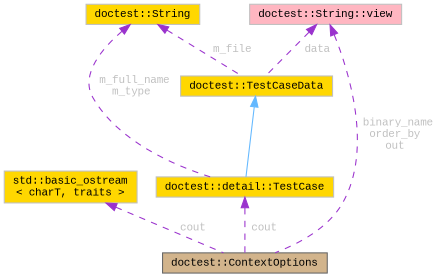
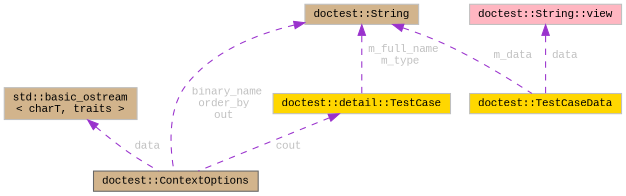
node "doctest::String": fillcolor gold -> tan
edge "doctest::TestCaseData" -> "doctest::String": label " m_file" -> " m_data"
edge "doctest::detail::TestCase" -> "doctest::TestCaseData": removed
edge "doctest::ContextOptions" -> "doctest::String::view": now "doctest::ContextOptions" -> "doctest::String"
node "std::basic_ostream < charT, traits >": fillcolor gold -> tan
edge "doctest::ContextOptions" -> "std::basic_ostream < charT, traits >": label " cout" -> " data"
